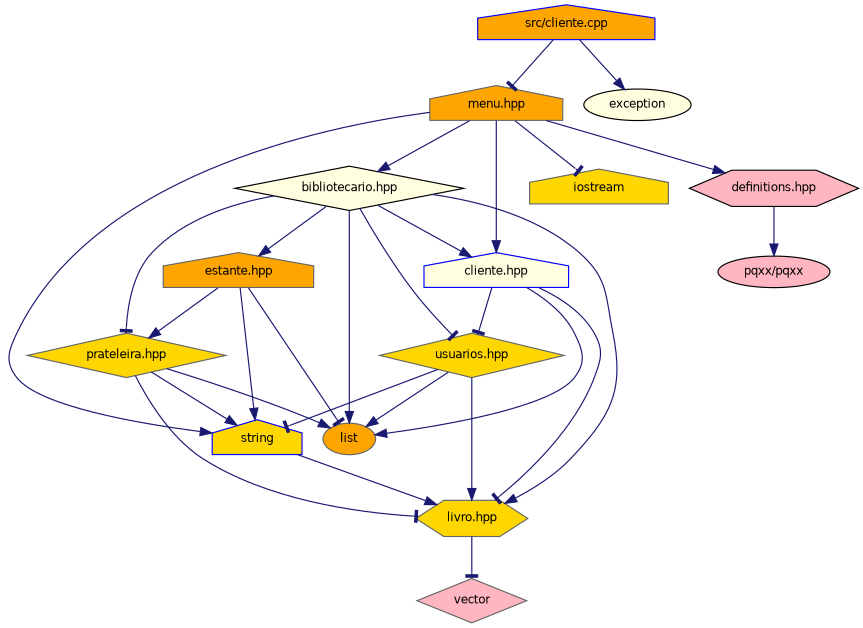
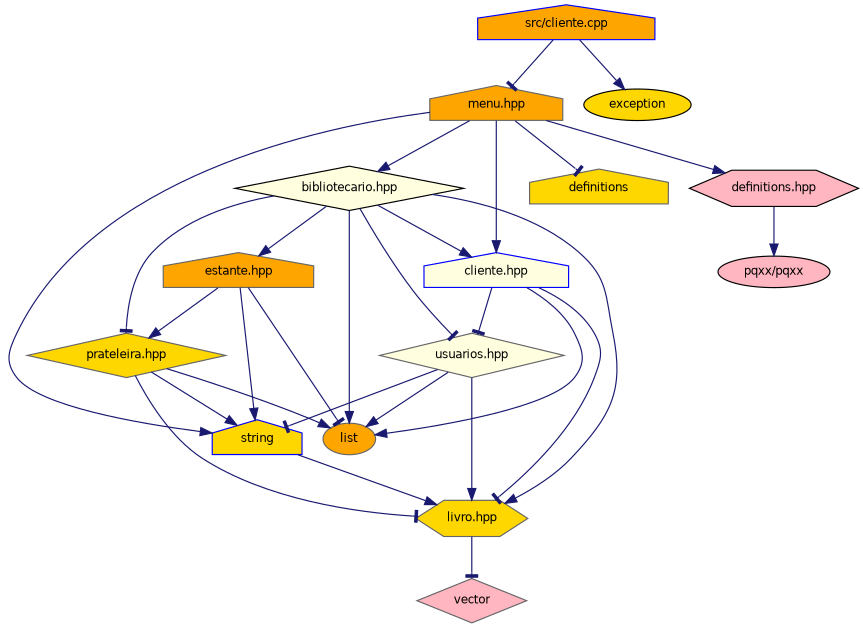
node "exception": fillcolor lightyellow -> gold
node "iostream": label "iostream" -> "definitions"
node "usuarios.hpp": fillcolor gold -> lightyellow
